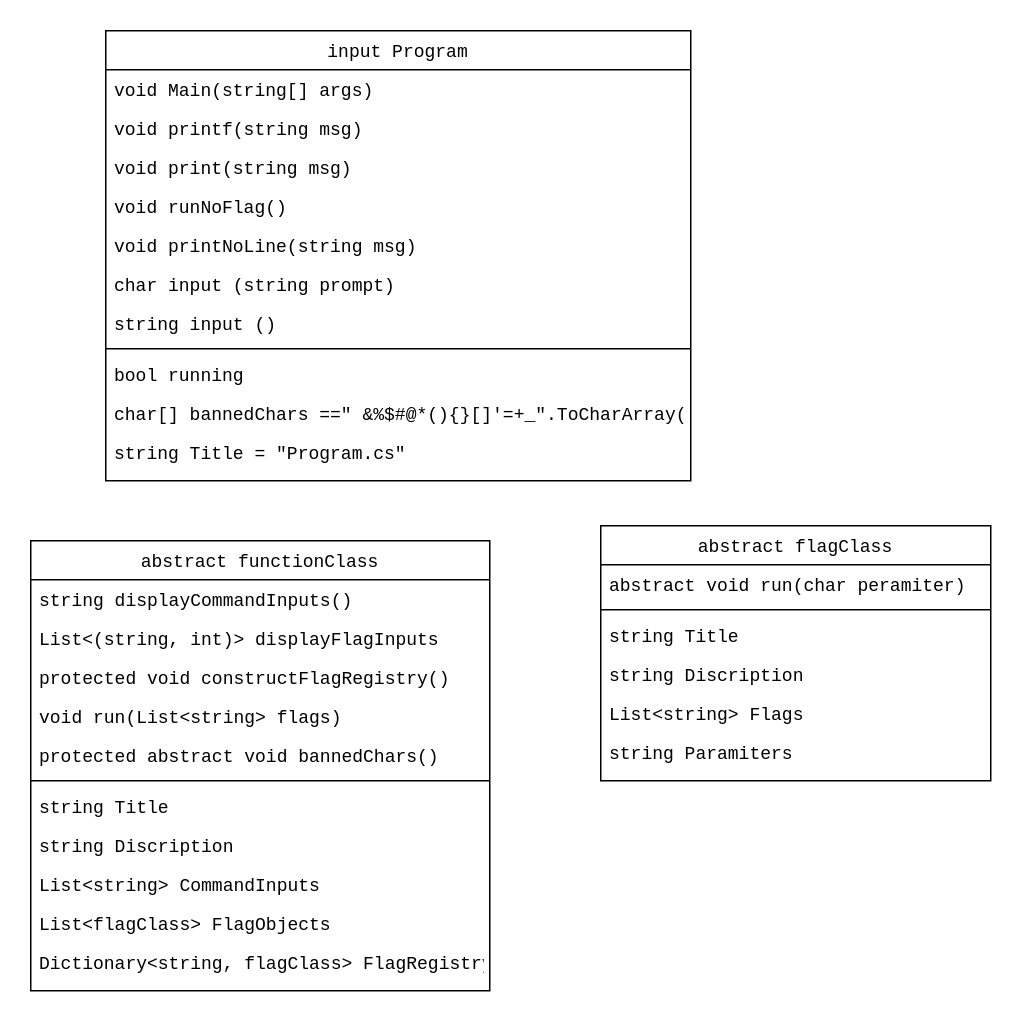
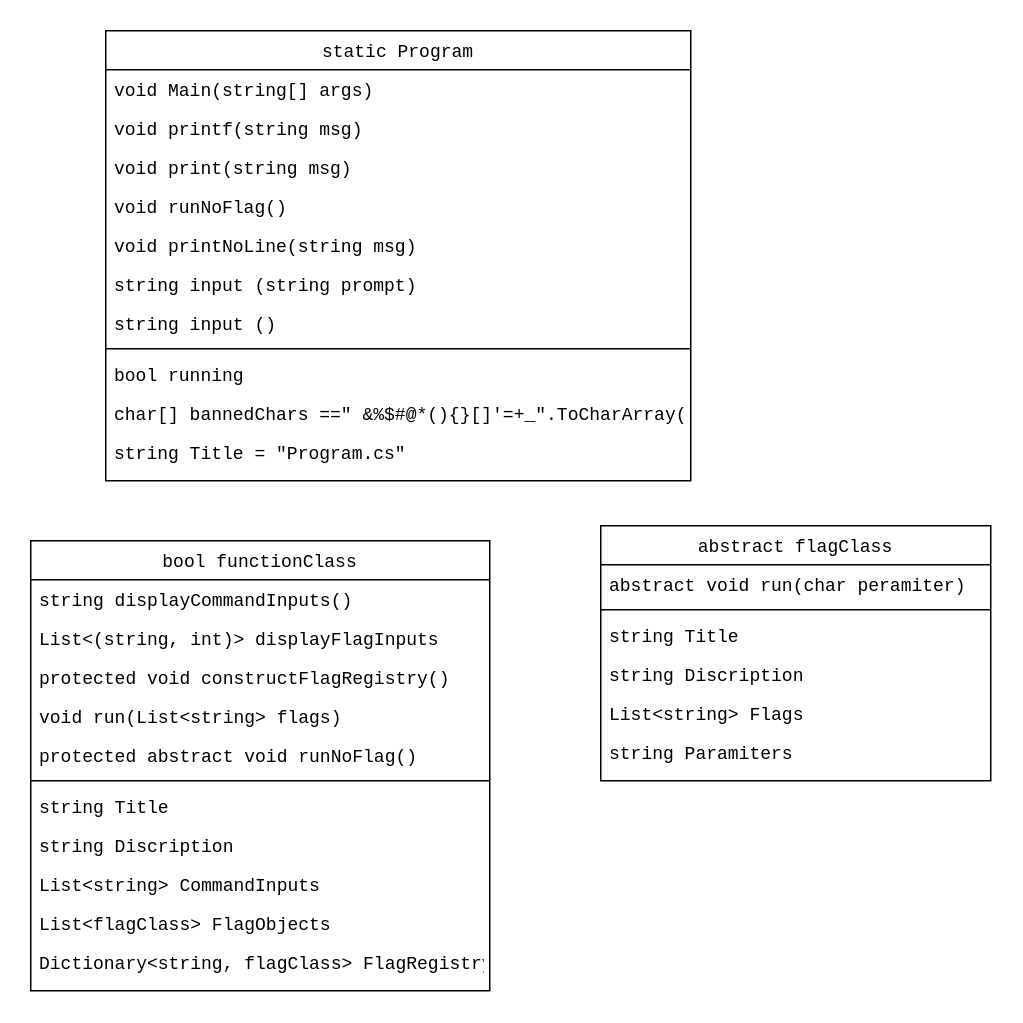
node "input Program": label "input Program" -> "static Program"
node "char input (string prompt)": label "char input (string prompt)" -> "string input (string prompt)"
node "abstract functionClass": label "abstract functionClass" -> "bool functionClass"
node "protected abstract void bannedChars()": label "protected abstract void bannedChars()" -> "protected abstract void runNoFlag()"
